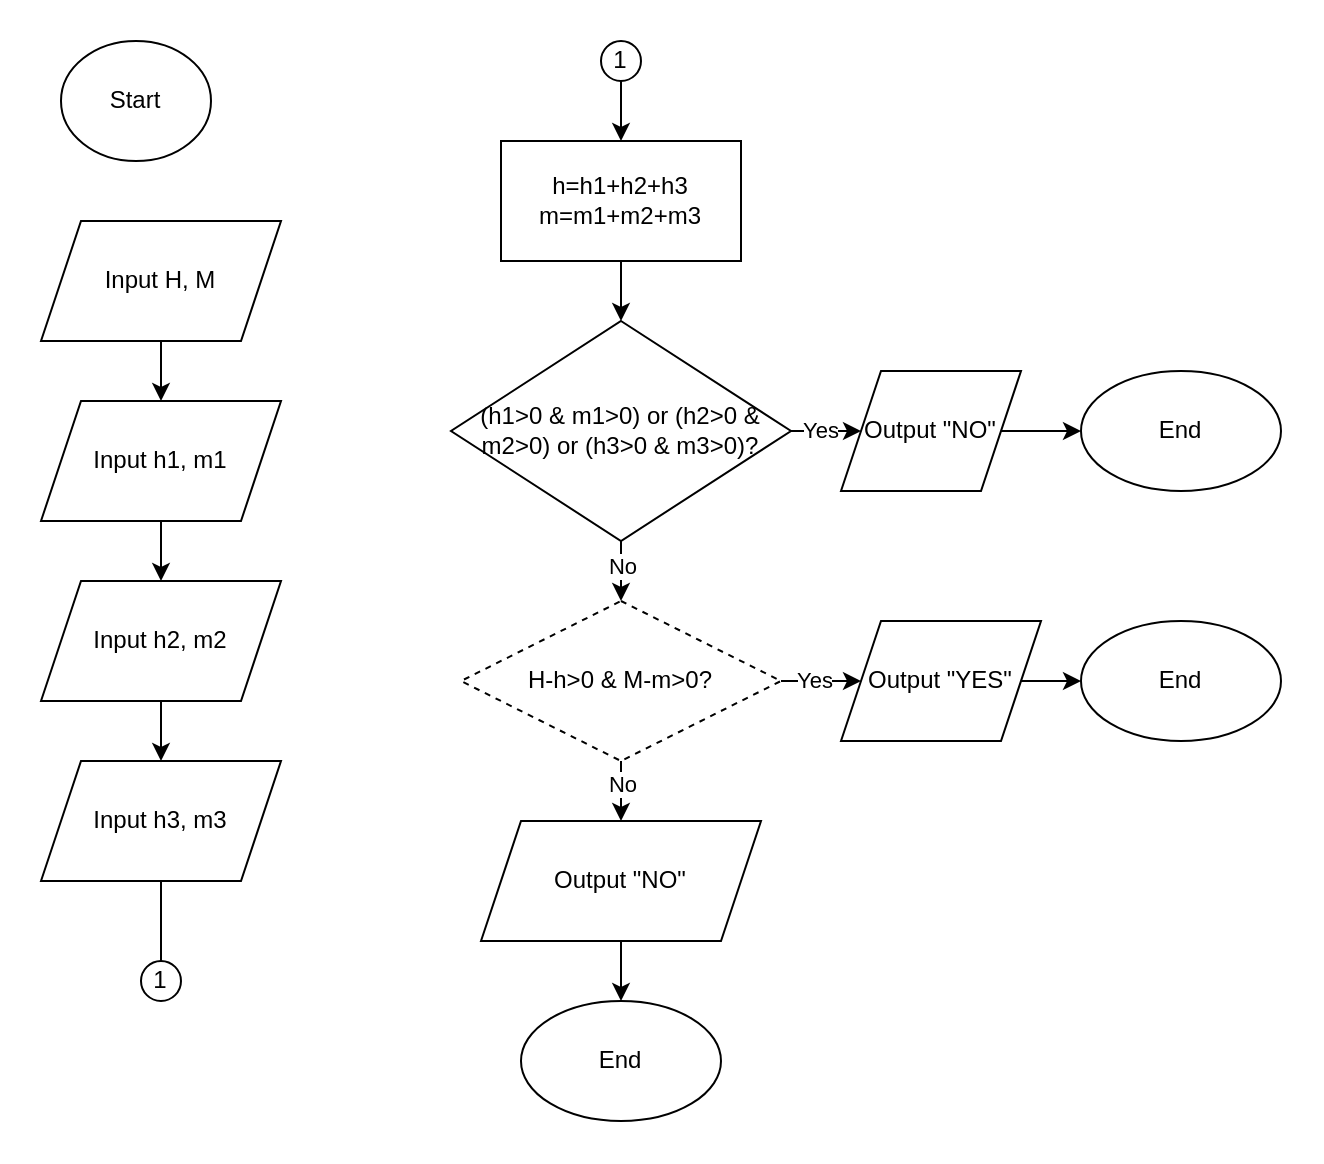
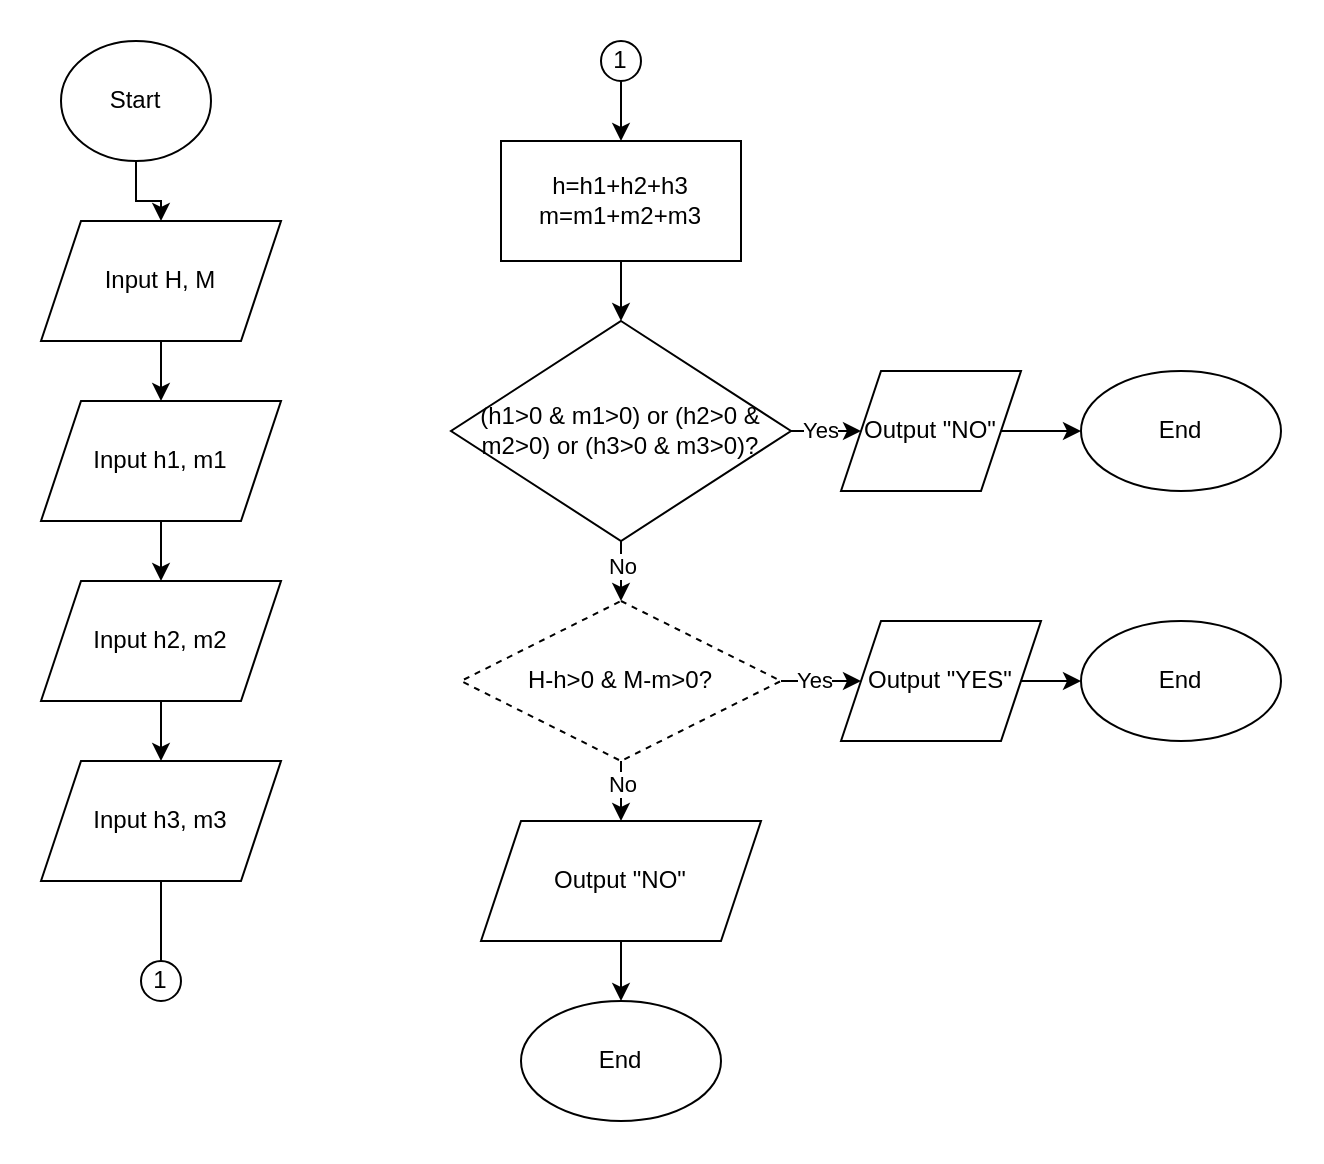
edge "Start" -> "Input H, M": added
